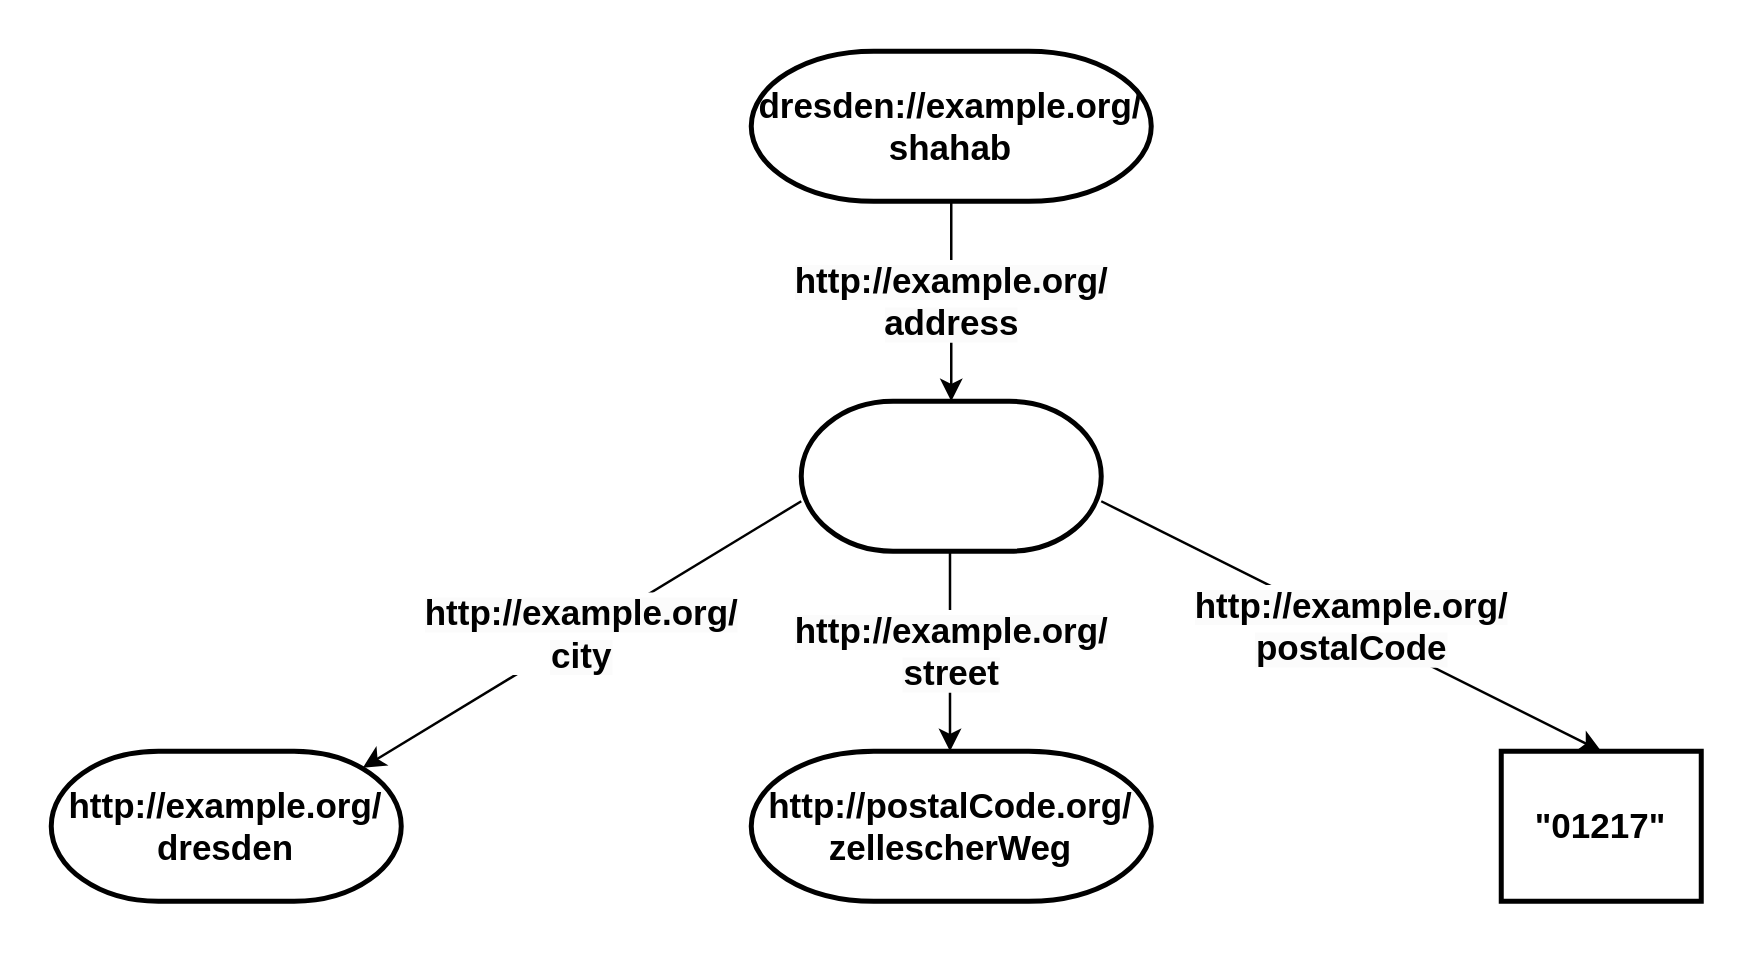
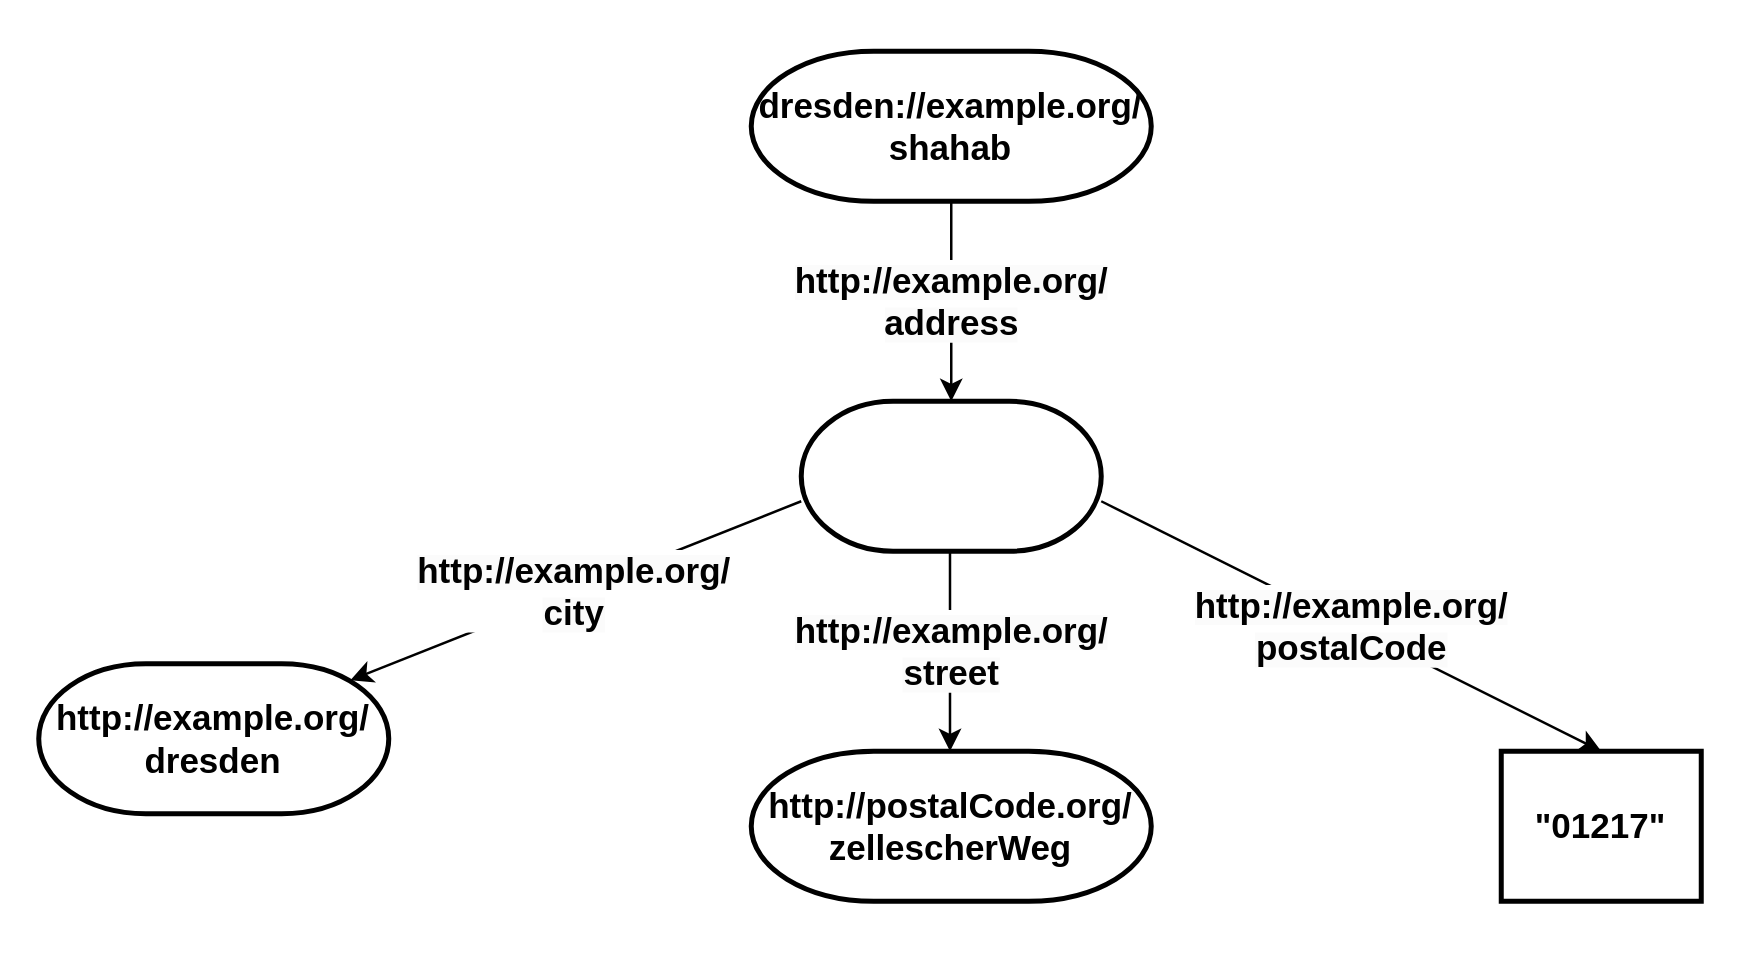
node "http://example.org/ dresden": moved (226, 826) -> (214, 739)
